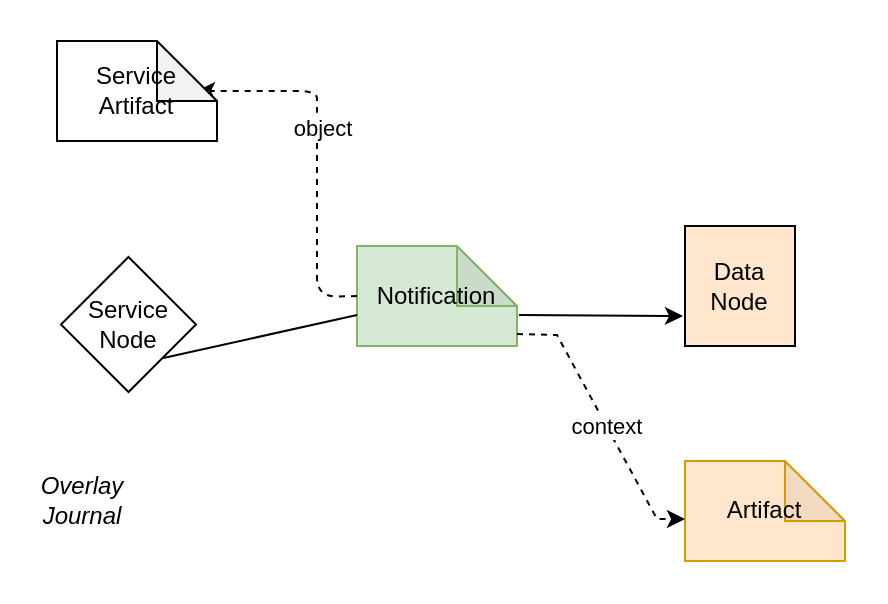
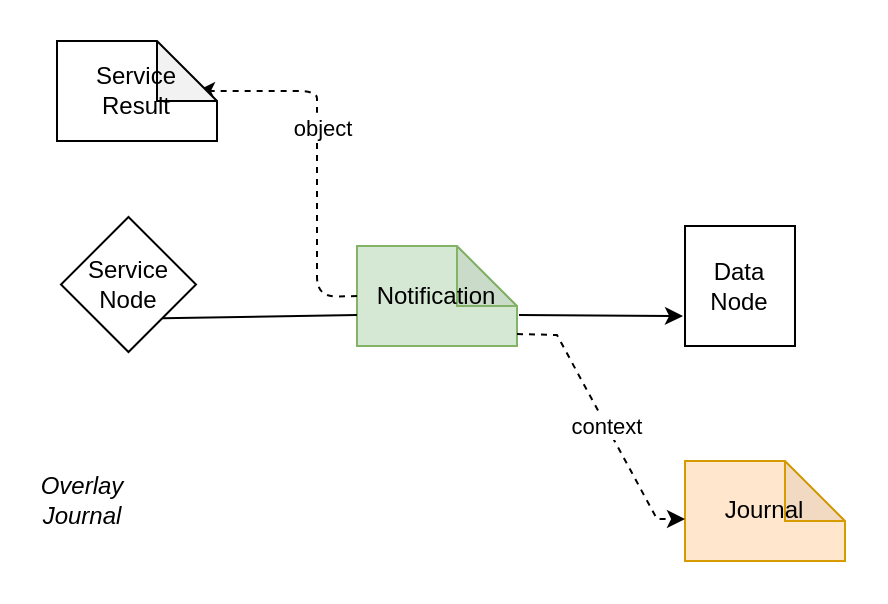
node "Service Artifact": label "Service Artifact" -> "Service Result"
node "Data Node": fillcolor #ffe6cc -> #ffffff
node "Service Node": moved (129, 325) -> (129, 285)
node "Artifact": label "Artifact" -> "Journal"
